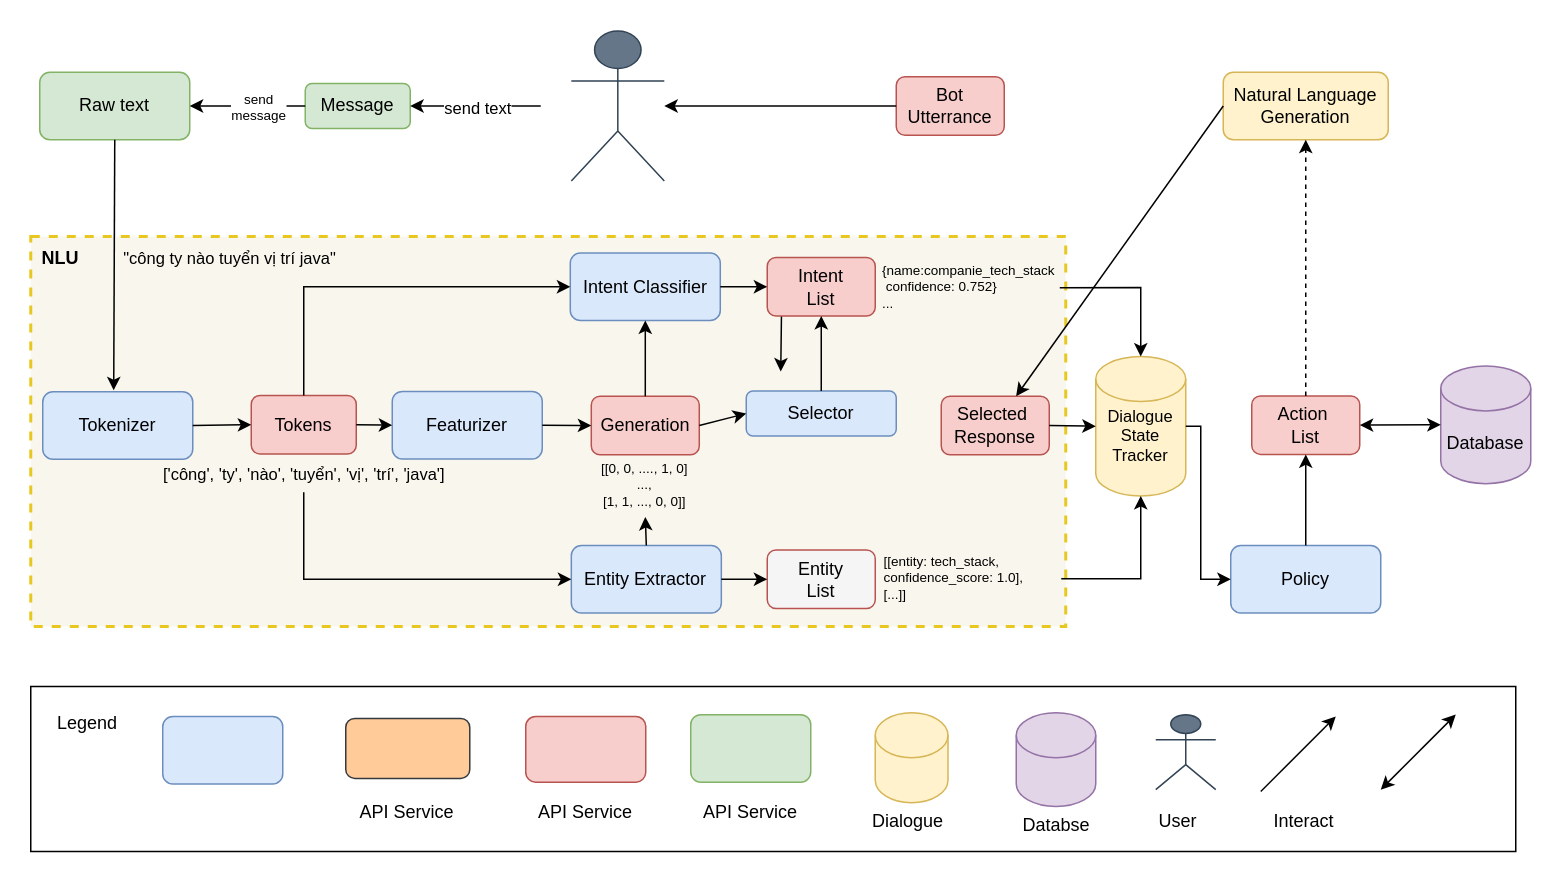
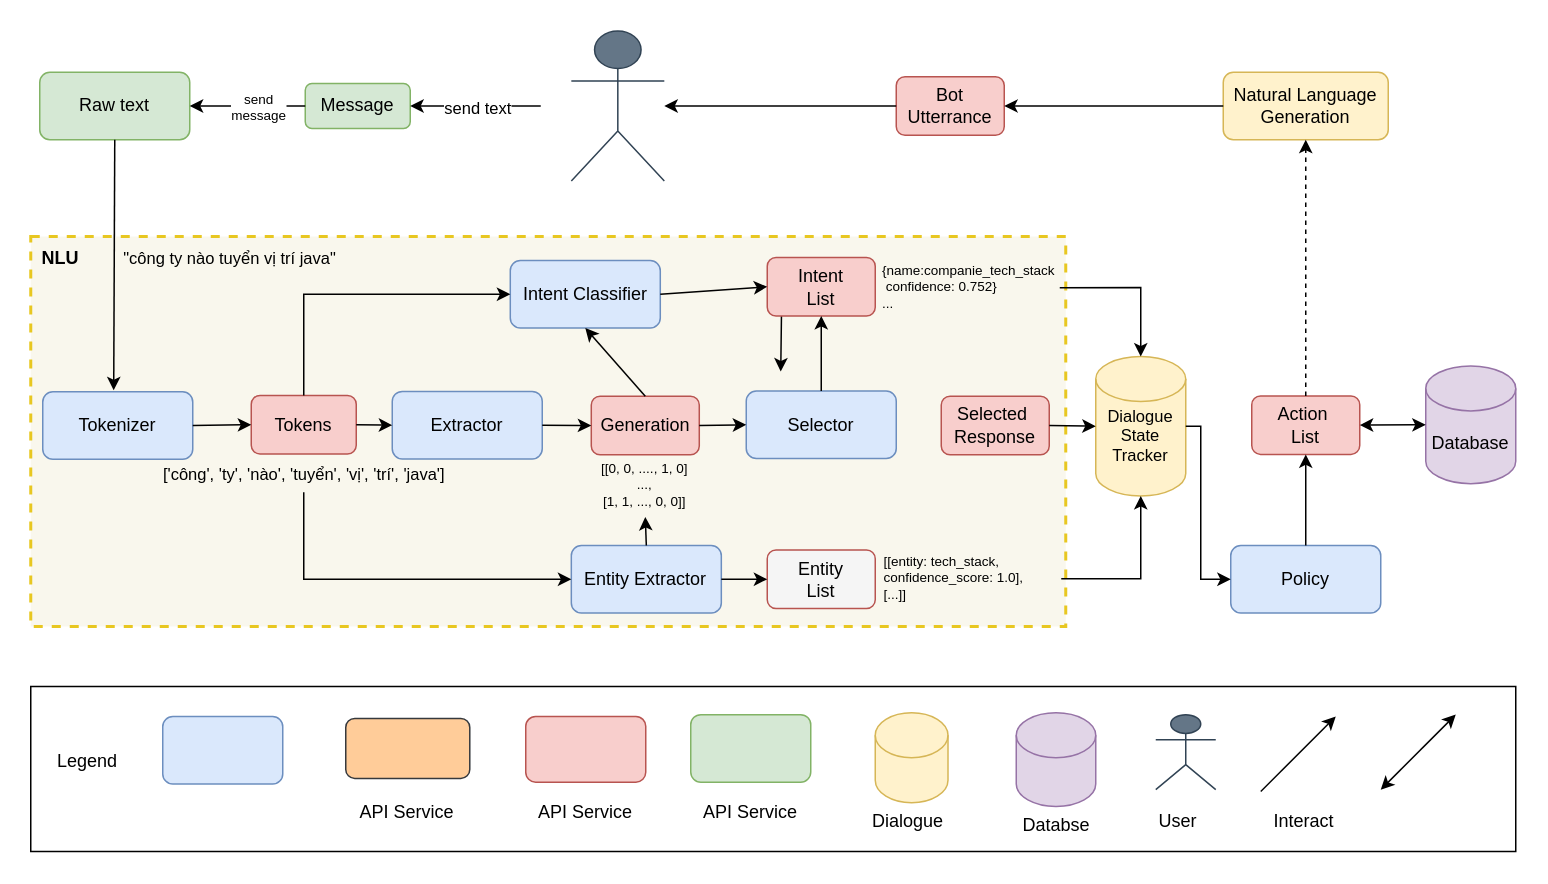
edge "Natural Language Generation" -> "Selected Response": now "Natural Language Generation" -> "Bot Utterrance"
node "Intent Classifier": moved (645, 287) -> (585, 294)
node "Selector": size 150x45 -> 150x68
node "Featurizer": label "Featurizer" -> "Extractor"
node "Database": moved (1486, 425) -> (1471, 425)
node "Legend": moved (88, 724) -> (88, 761)
